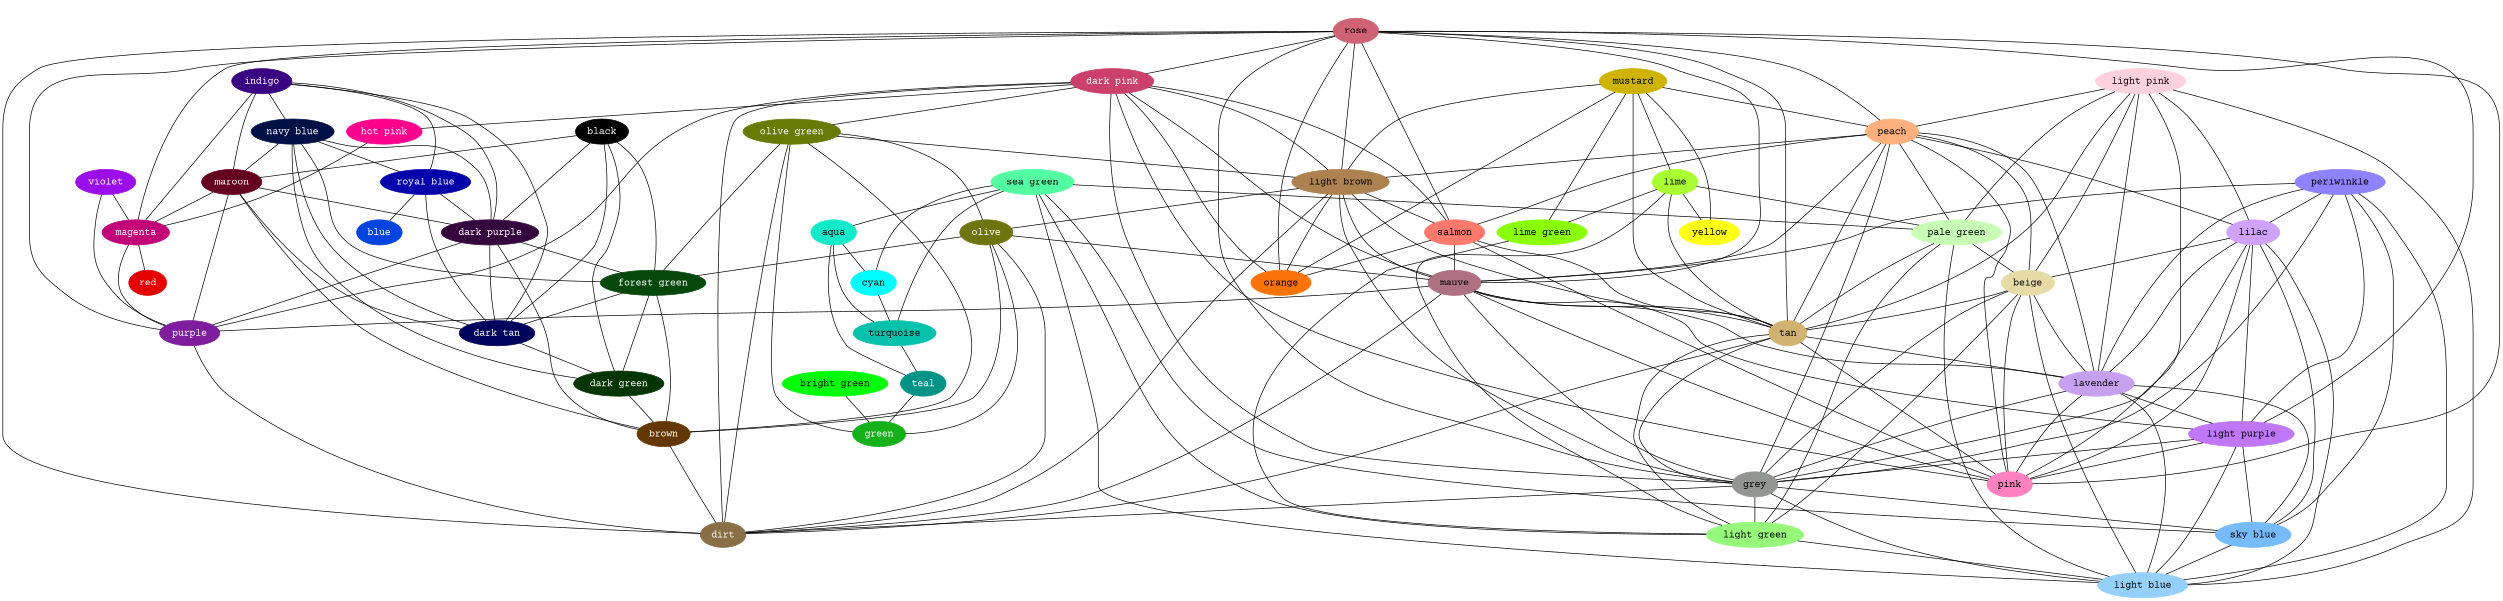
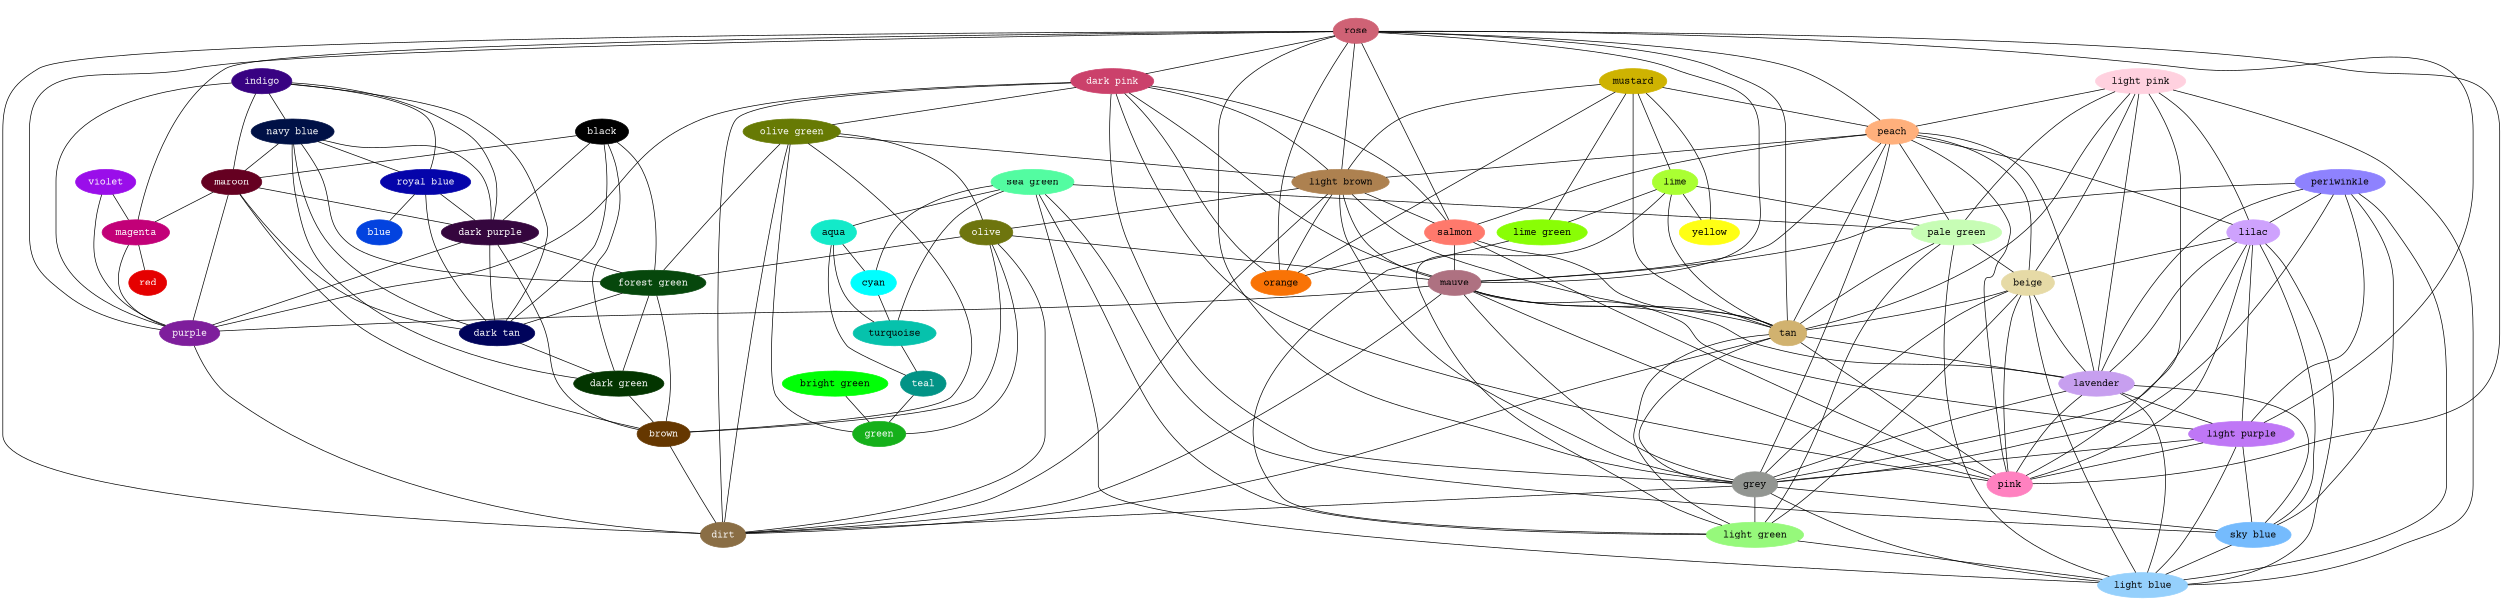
node "hot pink": removed
edge "indigo" -- "magenta": now "indigo" -- "purple"
